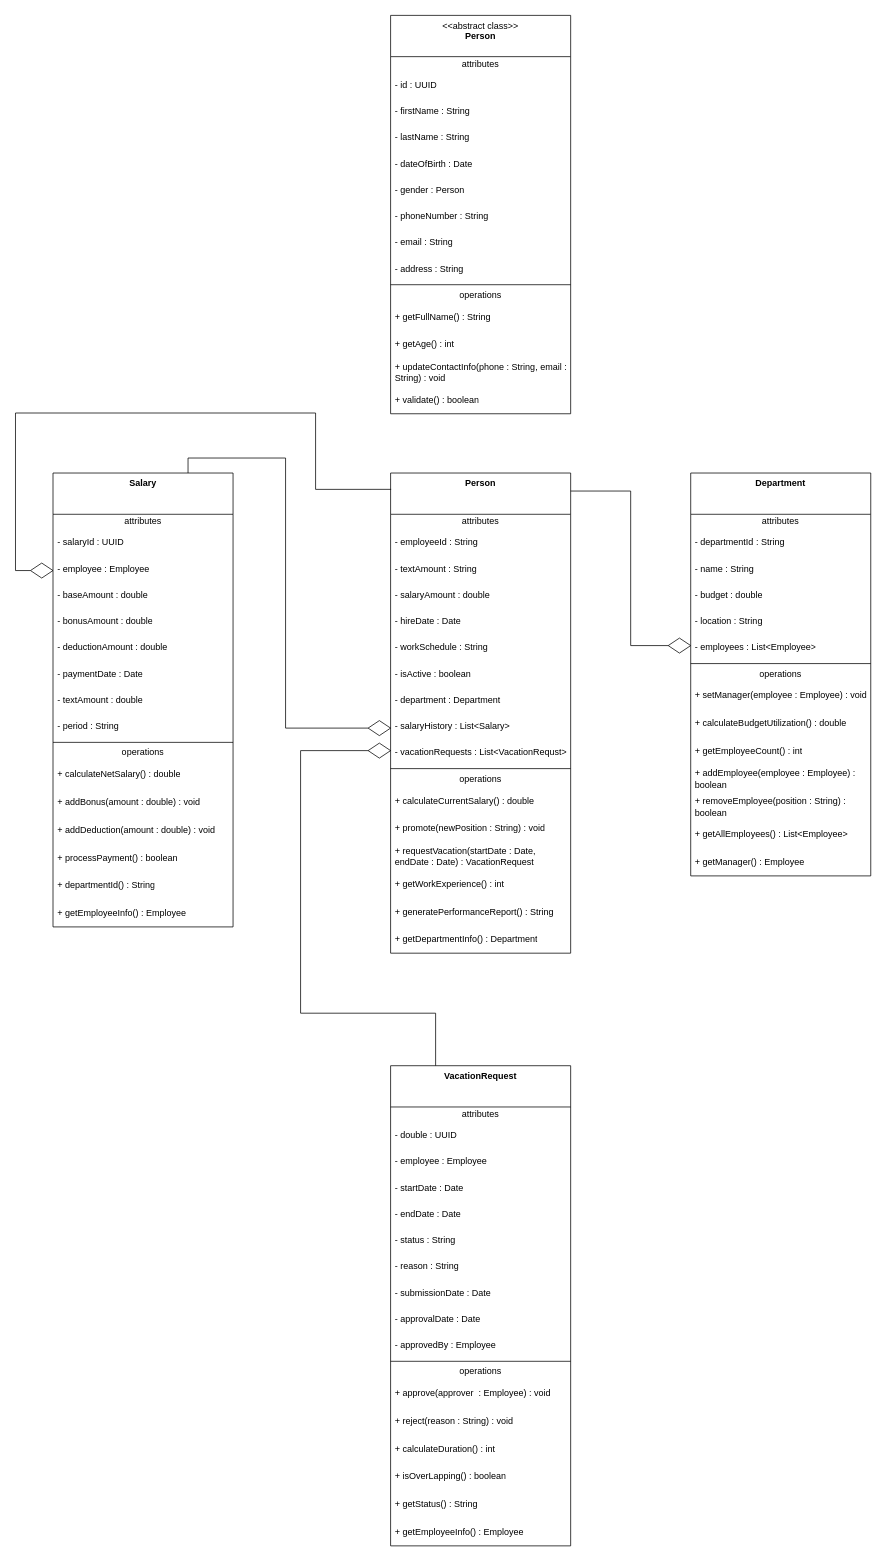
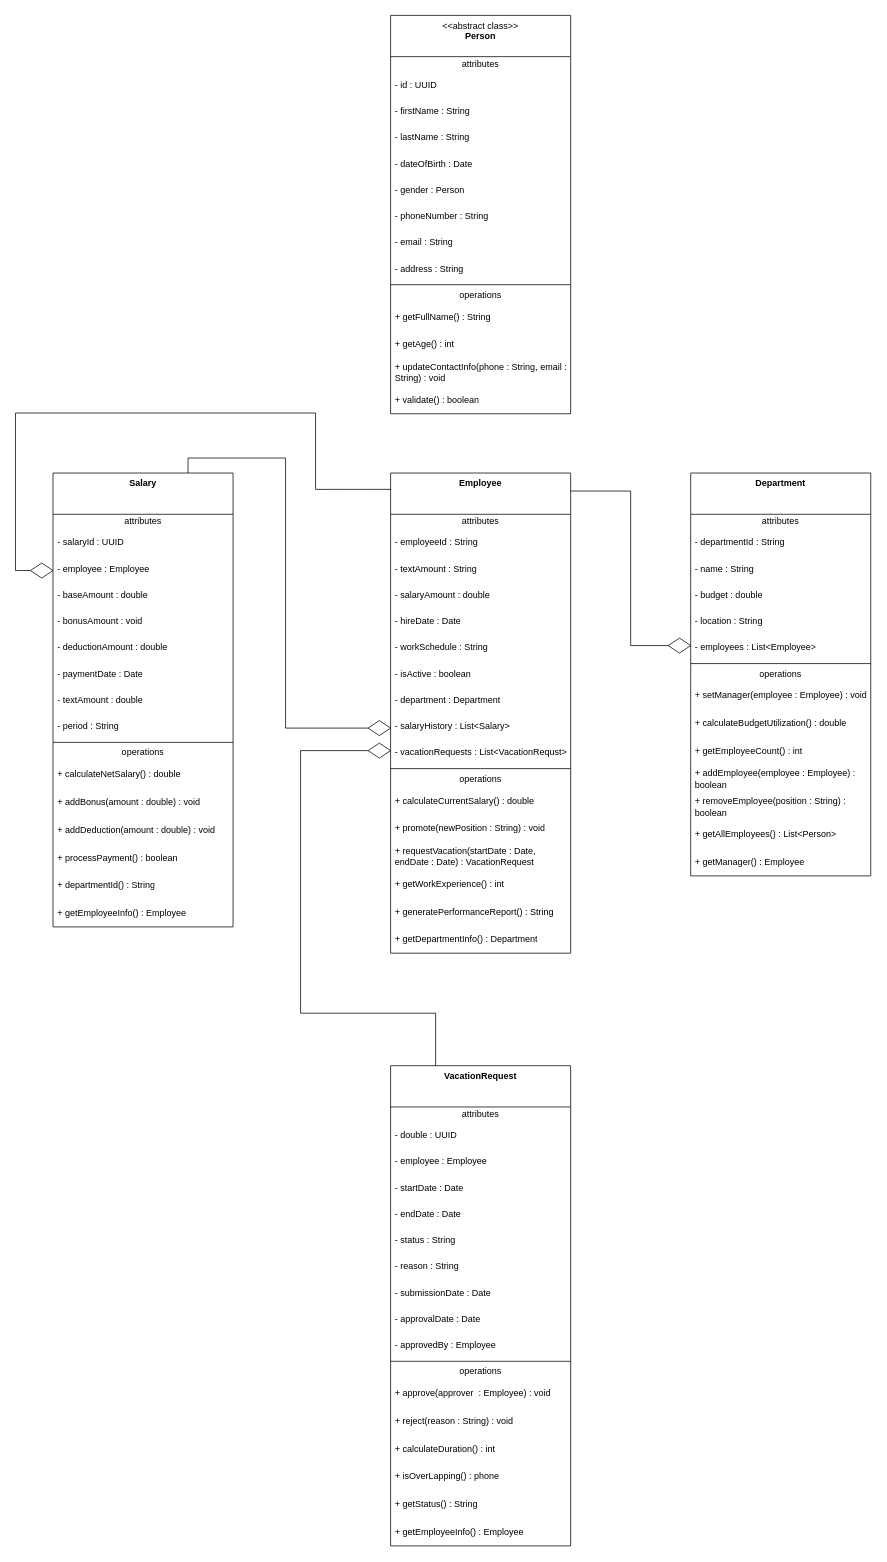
node "Person": label "Person" -> "Employee"
node "- bonusAmount : double": label "- bonusAmount : double" -> "- bonusAmount : void"
node "+ getAllEmployees() : List<Employee>": label "+ getAllEmployees() : List<Employee>" -> "+ getAllEmployees() : List<Person>"
node "+ isOverLapping() : boolean": label "+ isOverLapping() : boolean" -> "+ isOverLapping() : phone"
